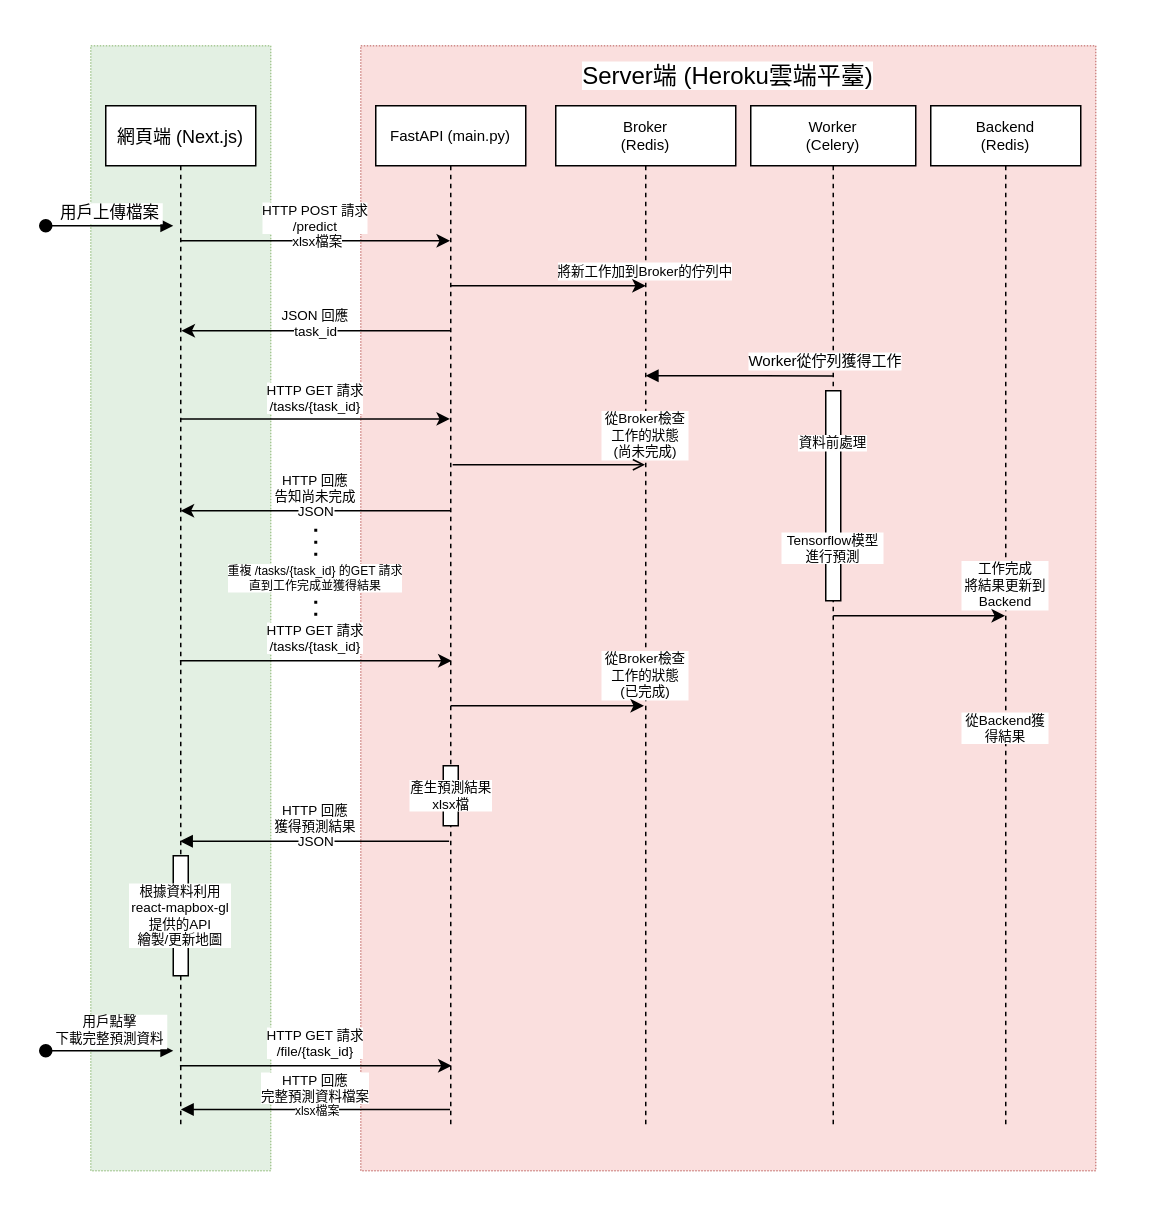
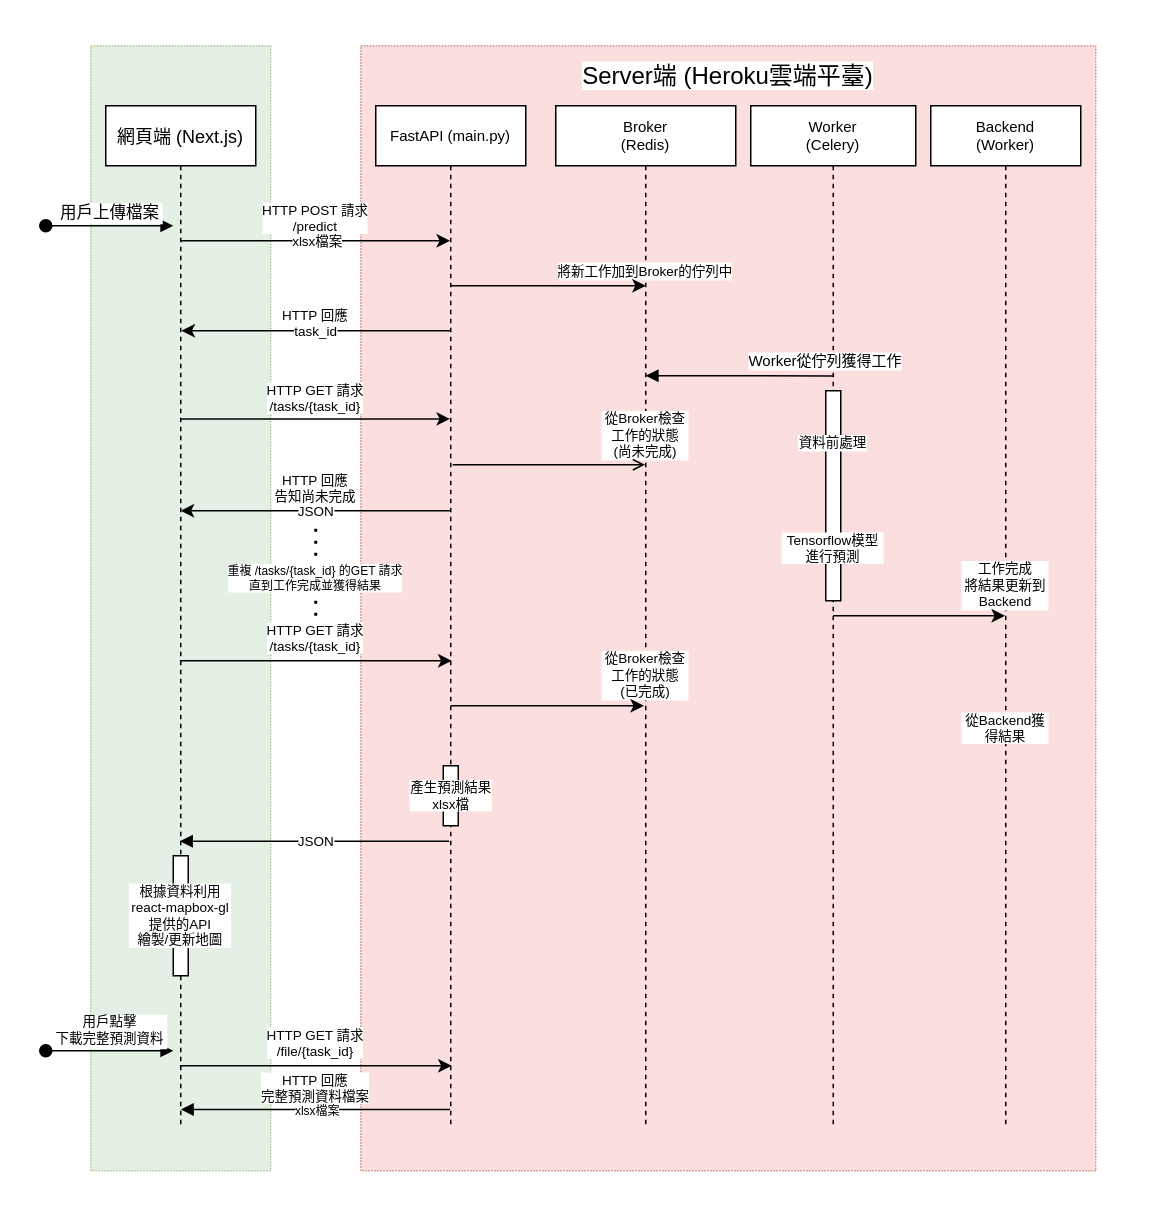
node "Backend (Redis)": label "Backend (Redis)" -> "Backend (Worker)"
node "JSON 回應": label "JSON 回應" -> "HTTP 回應"
node "HTTP 回應 獲得預測結果": removed
